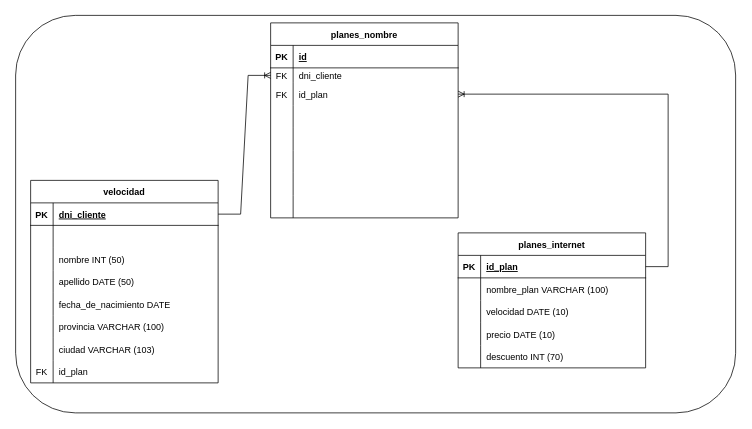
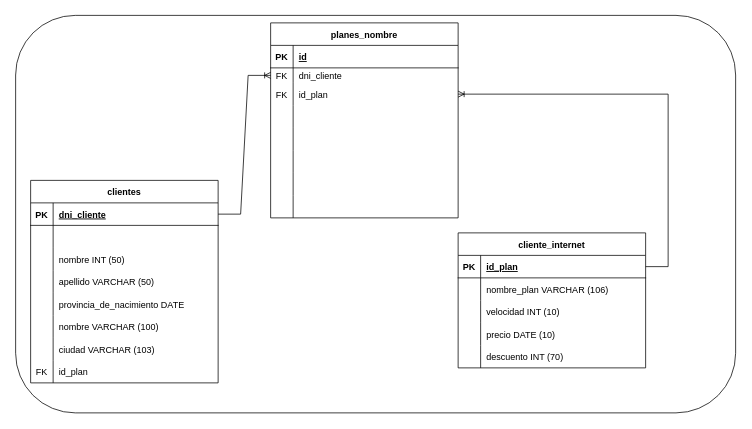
node "velocidad": label "velocidad" -> "clientes"
node "planes_internet": label "planes_internet" -> "cliente_internet"
node "apellido DATE (50)": label "apellido DATE (50)" -> "apellido VARCHAR (50)"
node "nombre_plan VARCHAR (100)": label "nombre_plan VARCHAR (100)" -> "nombre_plan VARCHAR (106)"
node "fecha_de_nacimiento DATE": label "fecha_de_nacimiento DATE" -> "provincia_de_nacimiento DATE"
node "velocidad DATE (10)": label "velocidad DATE (10)" -> "velocidad INT (10)"
node "provincia VARCHAR (100)": label "provincia VARCHAR (100)" -> "nombre VARCHAR (100)"
